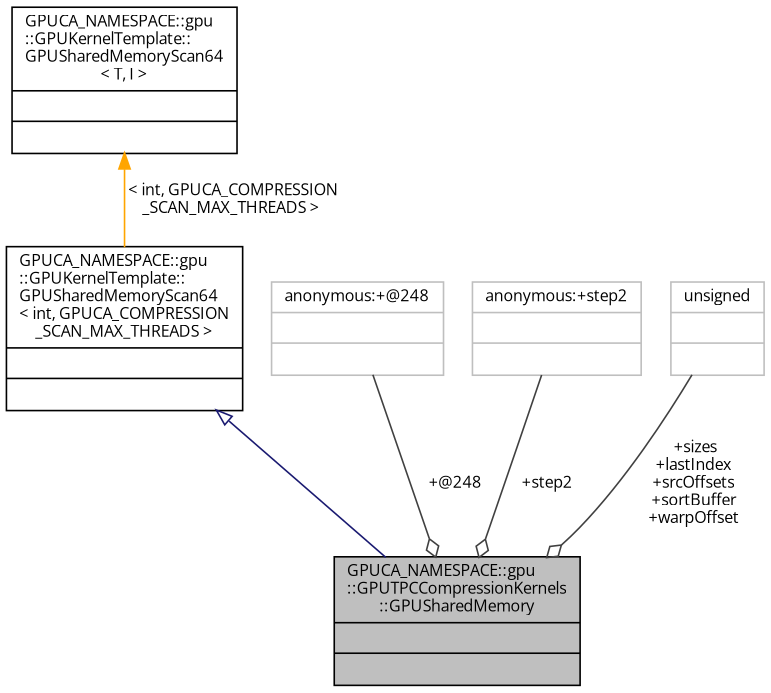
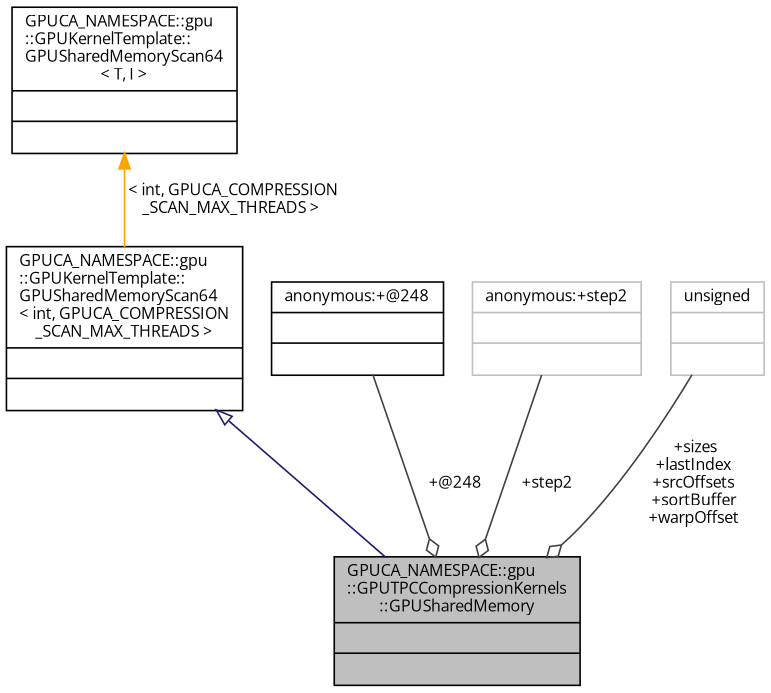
node "anonymous:+@248": color grey75 -> black
